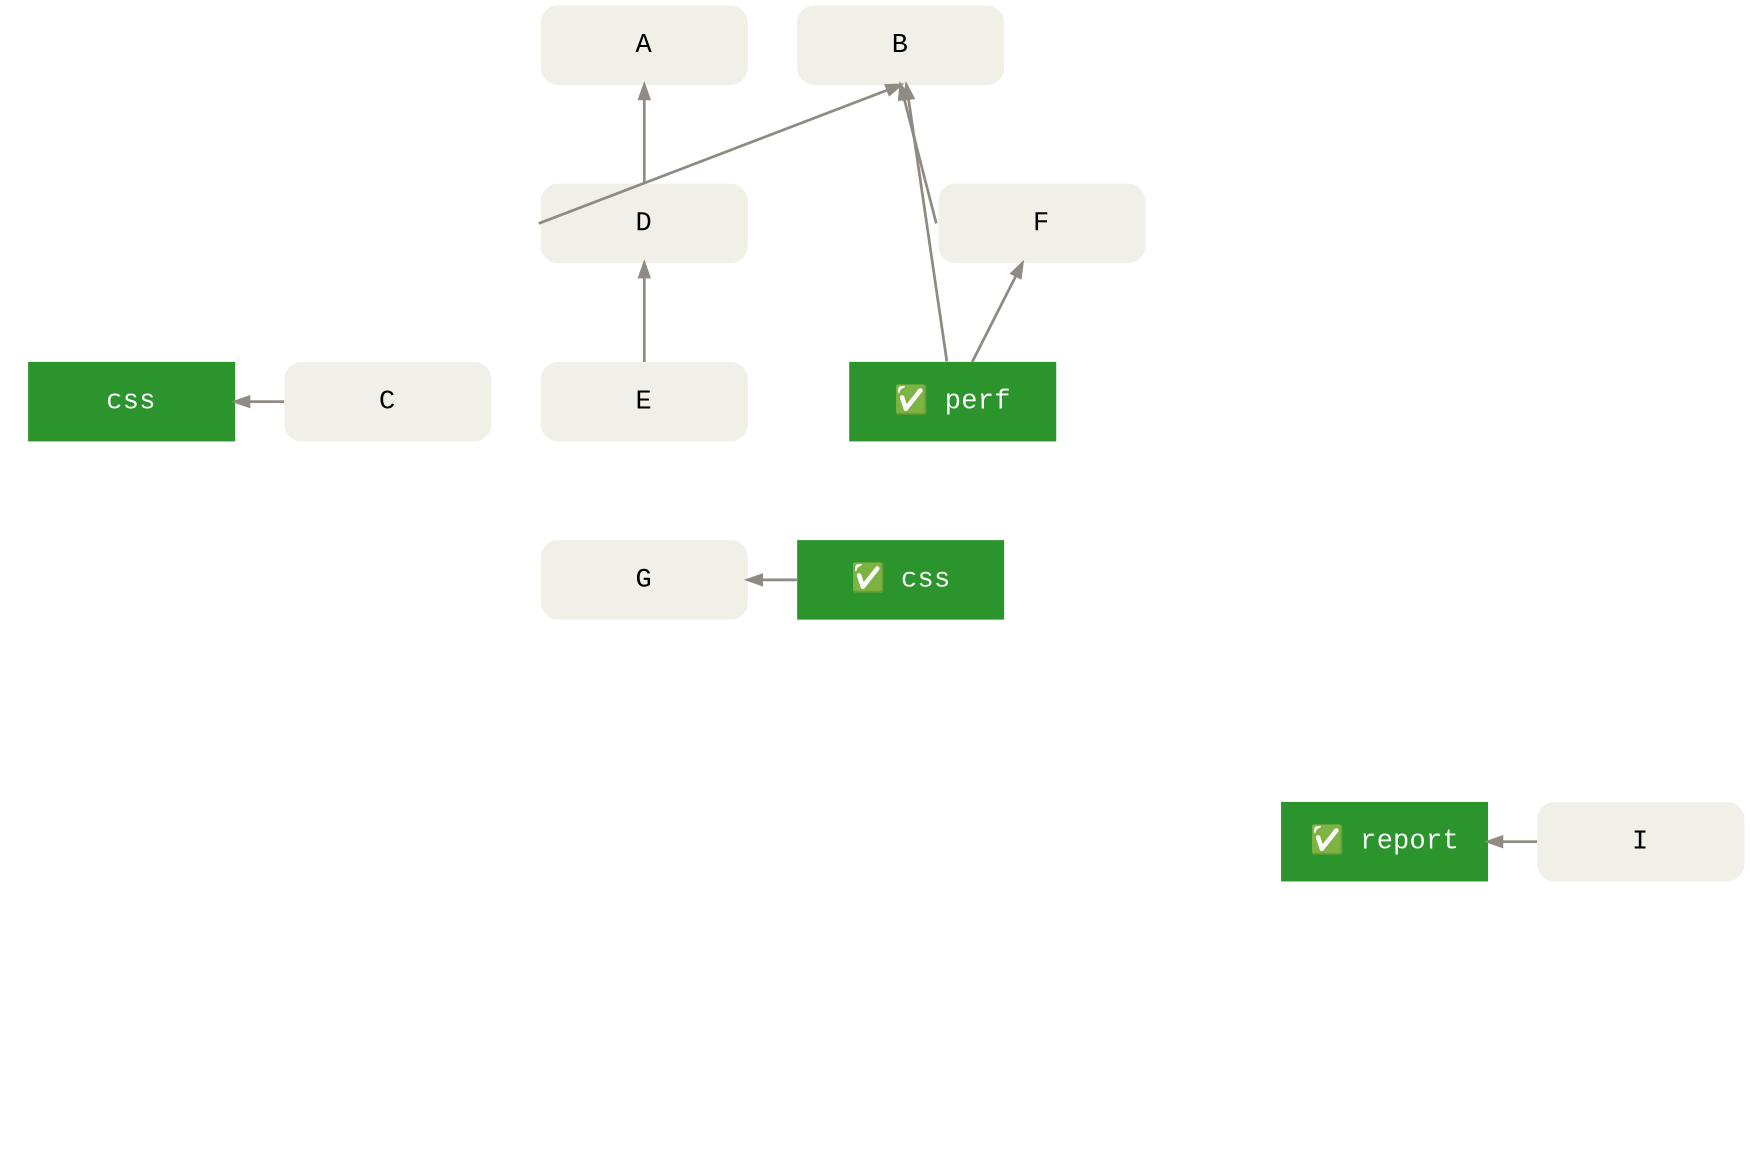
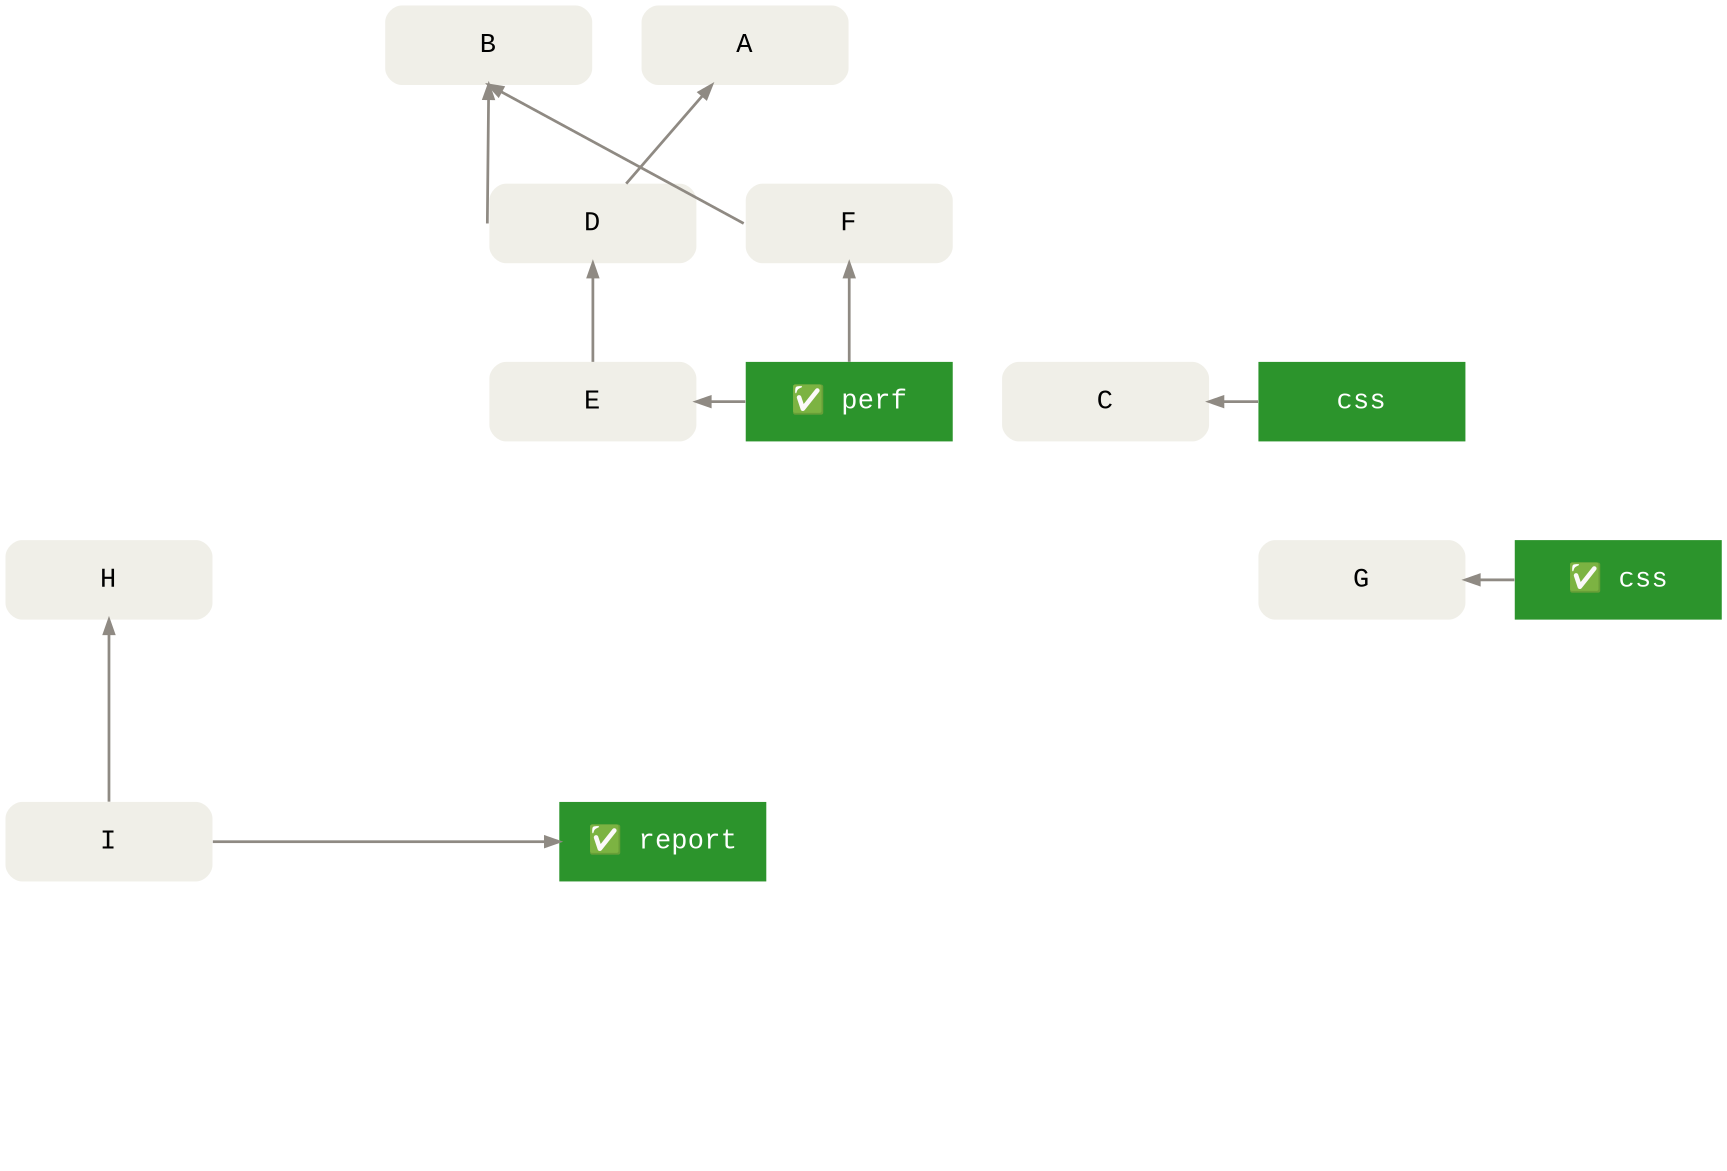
edge "✅ perf" -> "B": now "✅ perf" -> "E"
edge "C" -> "css": reversed
node "H": added
